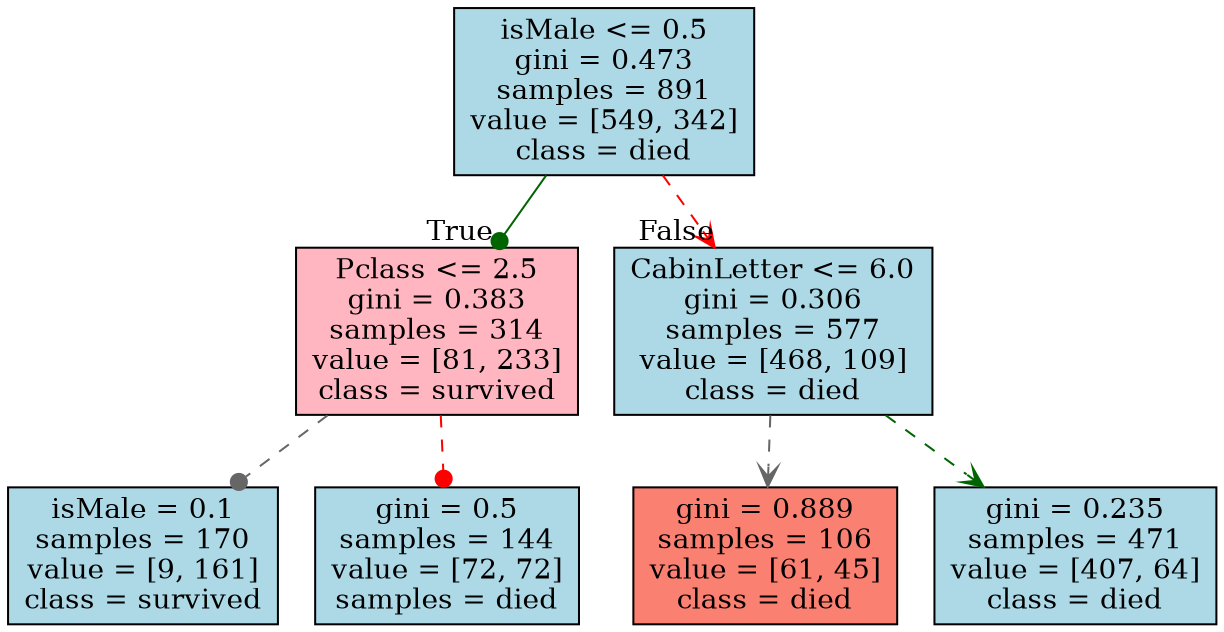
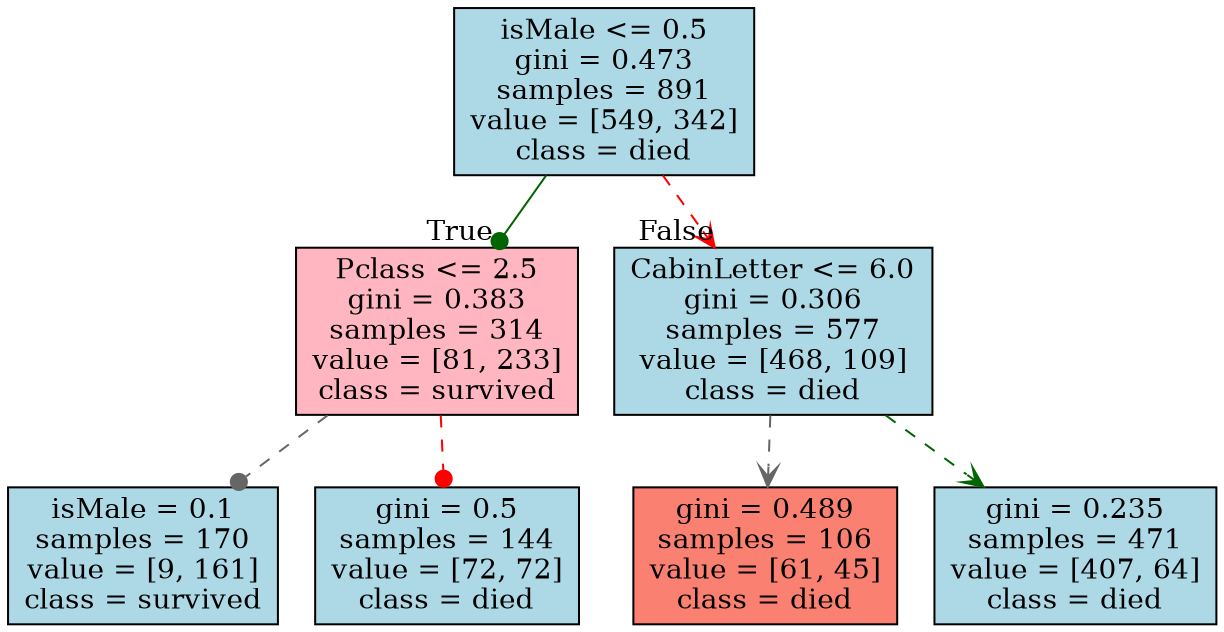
node "gini = 0.5 samples = 144 value = [72, 72] samples = died": label "gini = 0.5 samples = 144 value = [72, 72] samples = died" -> "gini = 0.5 samples = 144 value = [72, 72] class = died"
node "gini = 0.889 samples = 106 value = [61, 45] class = died": label "gini = 0.889 samples = 106 value = [61, 45] class = died" -> "gini = 0.489 samples = 106 value = [61, 45] class = died"
